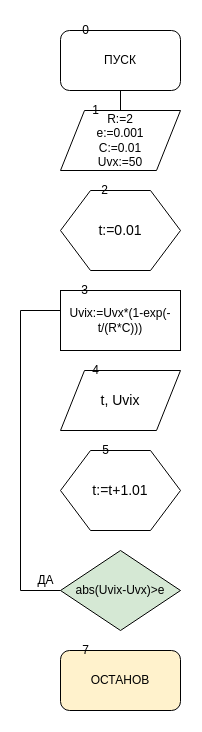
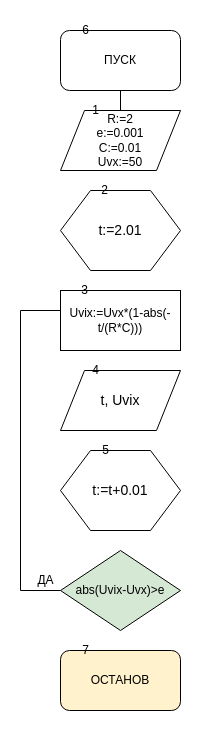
node "0": label "0" -> "6"
node "t:=0.01": label "t:=0.01" -> "t:=2.01"
node "Uvix:=Uvx*(1-exp(-t/(R*C)))": label "Uvix:=Uvx*(1-exp(-t/(R*C)))" -> "Uvix:=Uvx*(1-abs(-t/(R*C)))"
node "t:=t+1.01": label "t:=t+1.01" -> "t:=t+0.01"
